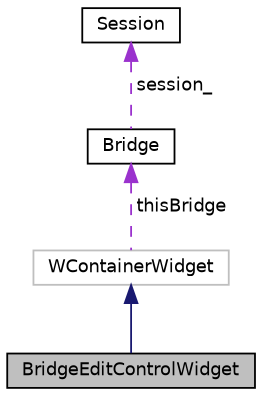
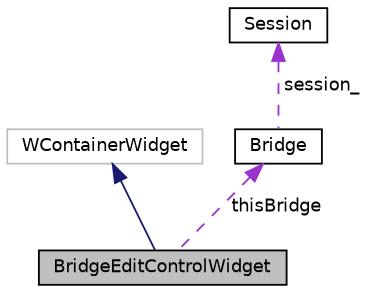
edge "WContainerWidget" -> "Bridge": now "BridgeEditControlWidget" -> "Bridge"
